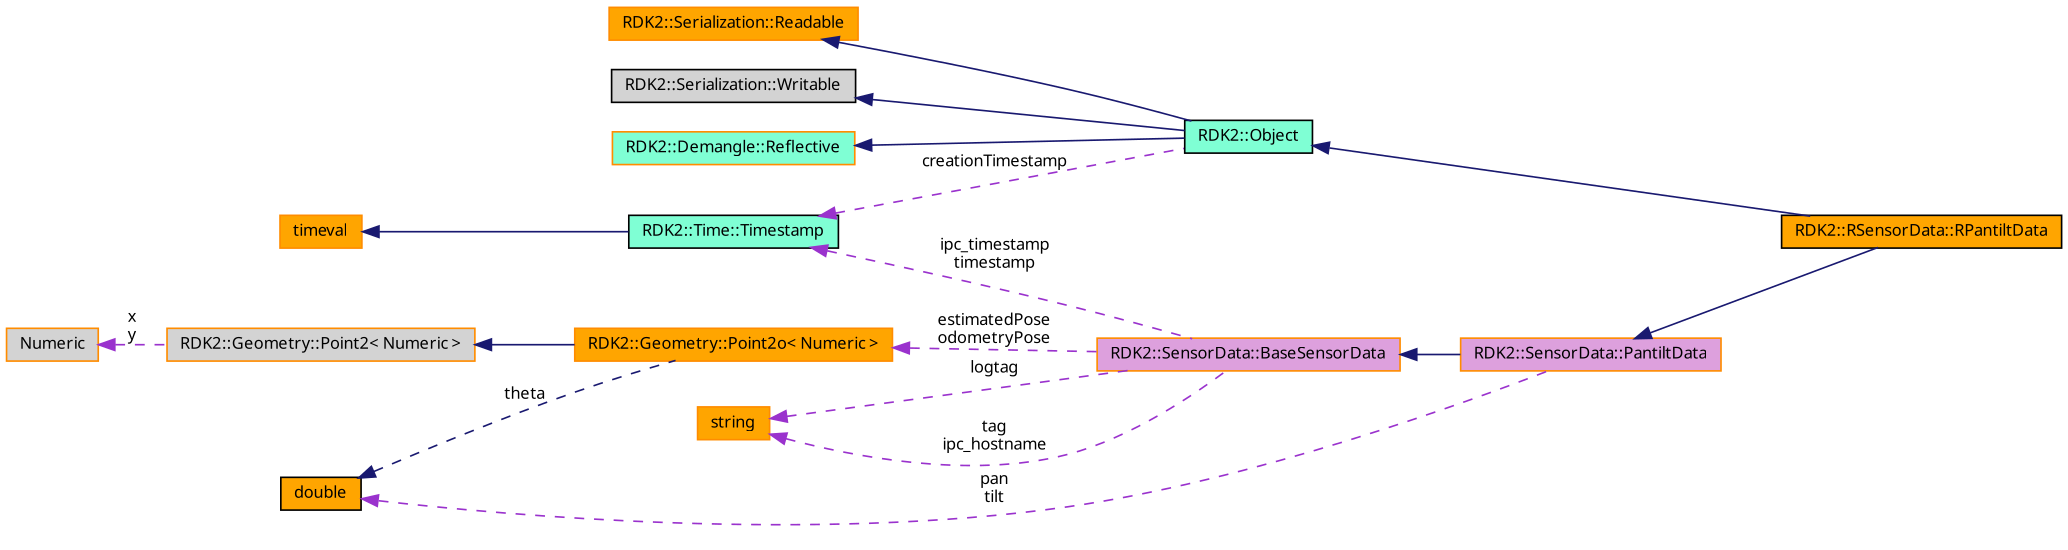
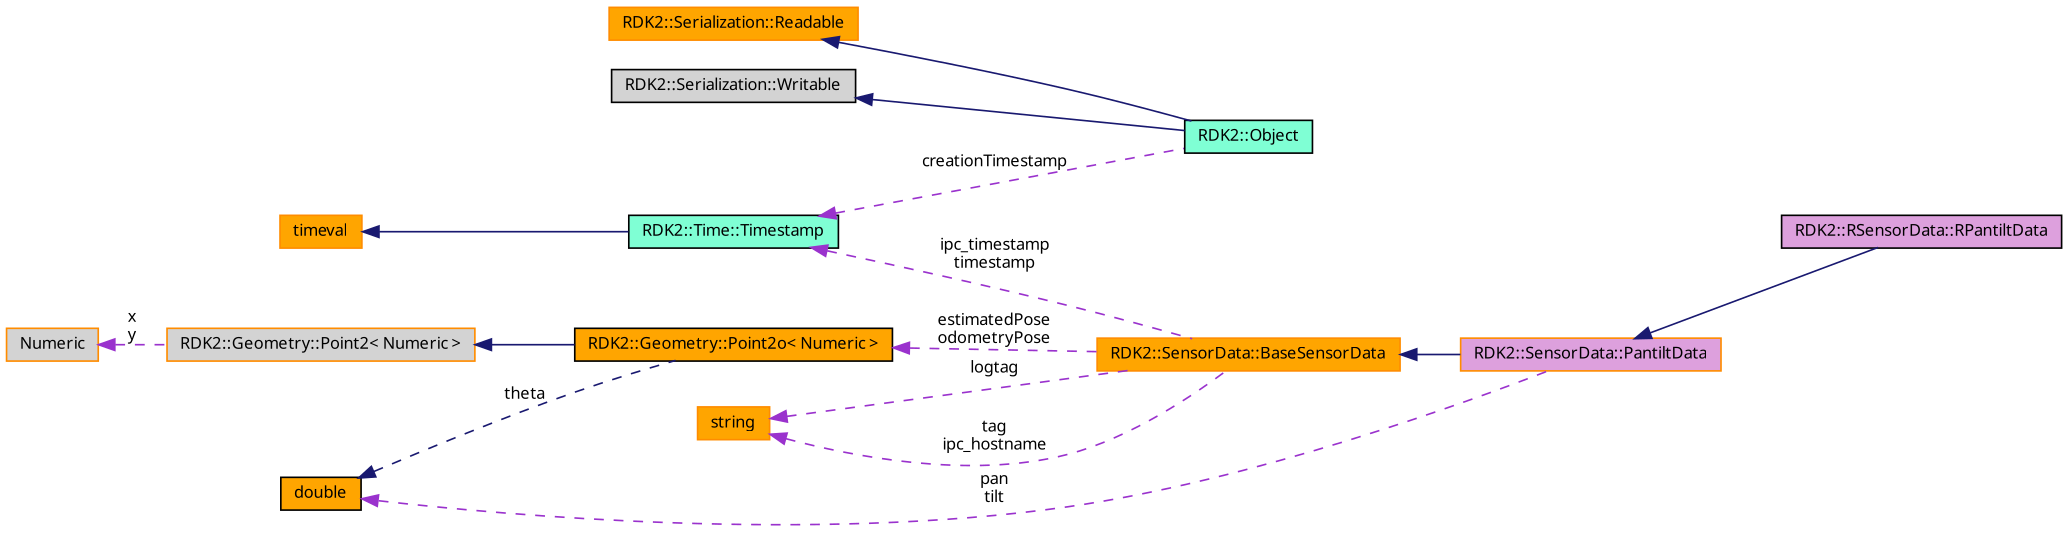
node "RDK2::Demangle::Reflective": removed
edge "RDK2::RSensorData::RPantiltData" -> "RDK2::Object": removed
node "RDK2::RSensorData::RPantiltData": fillcolor orange -> plum
node "RDK2::Geometry::Point2o< Numeric >": color darkorange -> black
node "RDK2::SensorData::BaseSensorData": fillcolor plum -> orange
